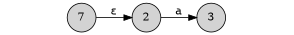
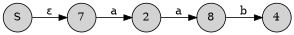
edge "7" -> "2": label "ε" -> "a"
node "S": added
node "3": label "3" -> "8"
node "4": added
